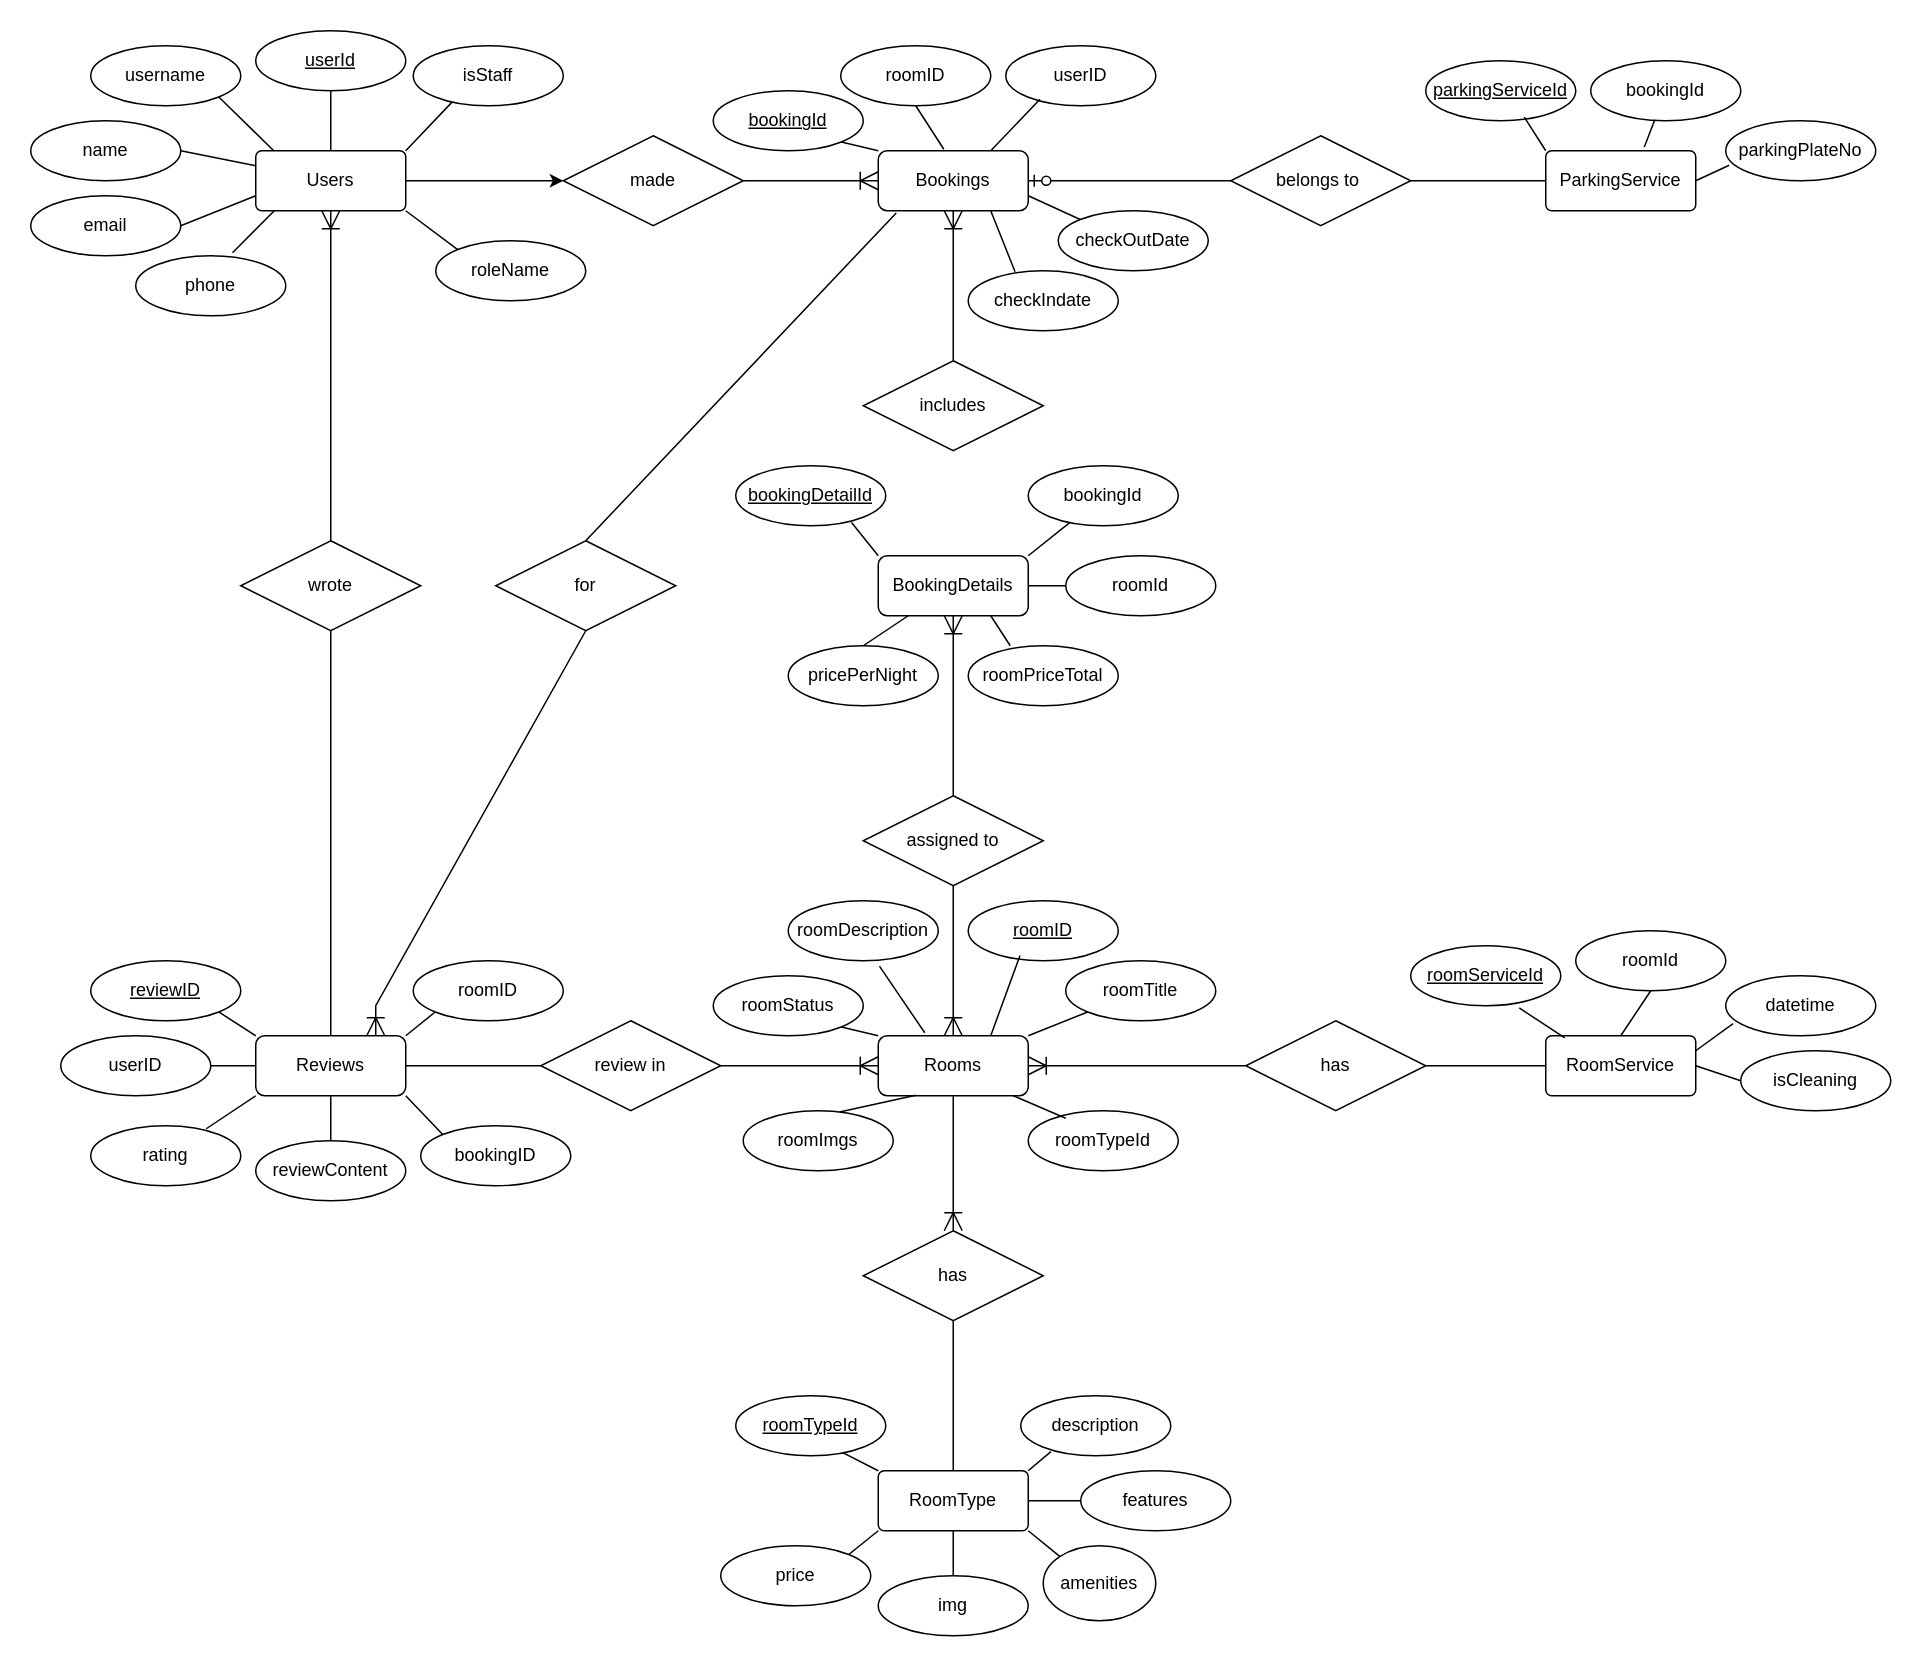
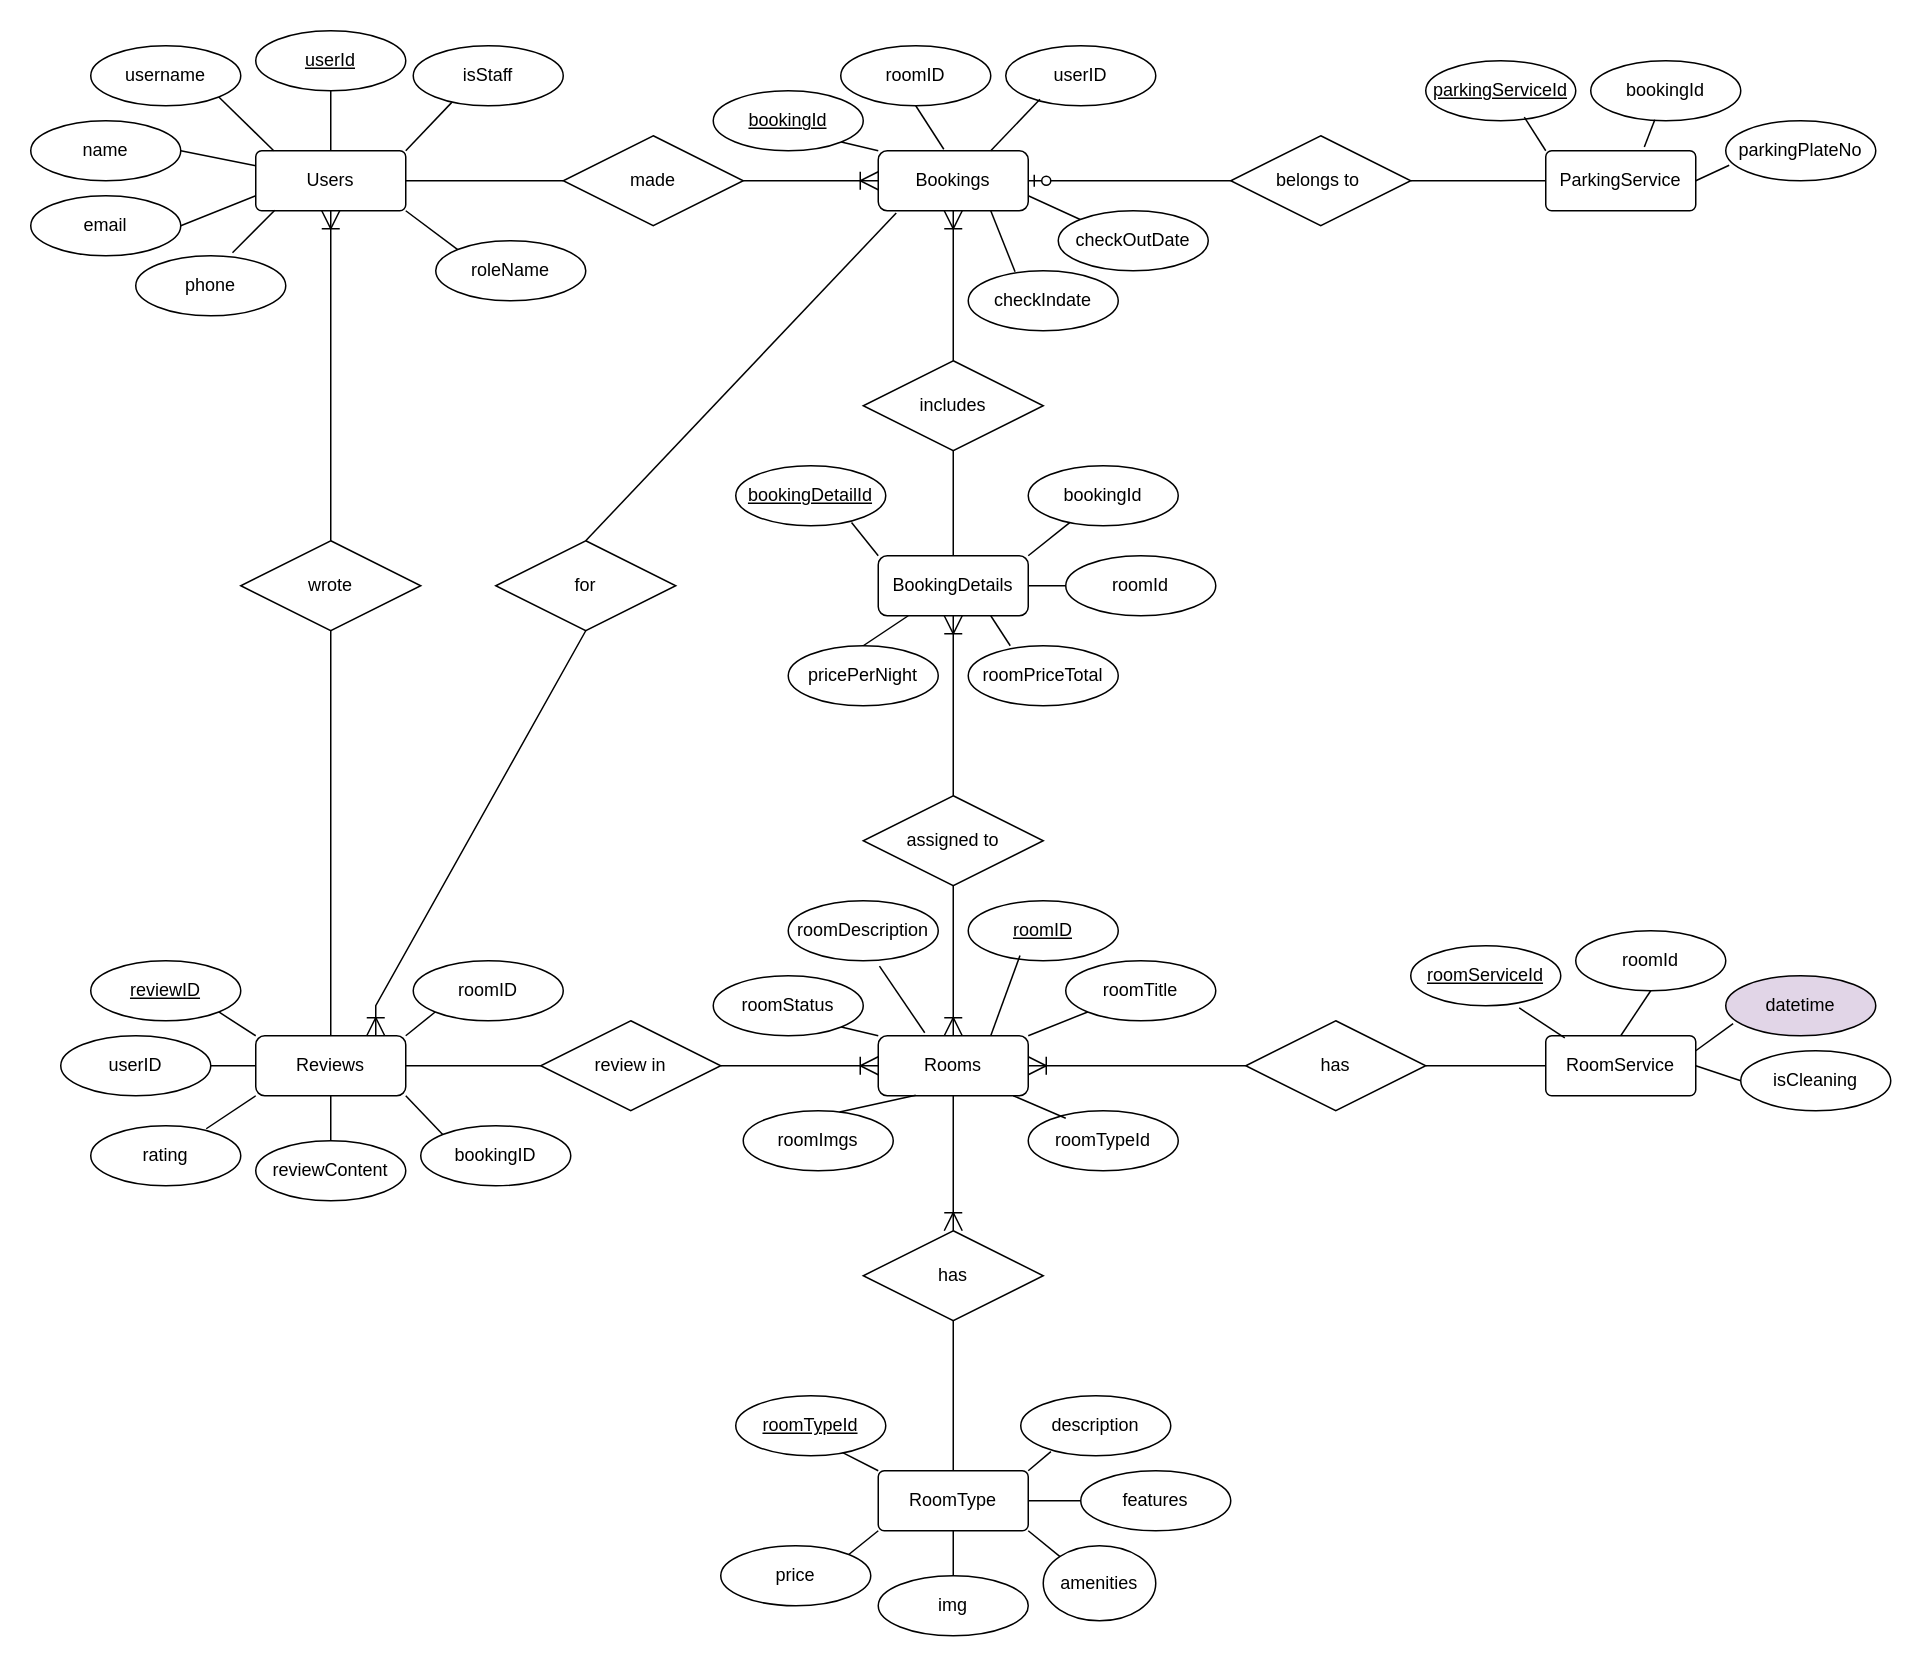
edge "Users" -> "made": arrowhead classic -> none
edge "includes" -- "BookingDetails": added
node "datetime": fillcolor #ffffff -> #e1d5e7
